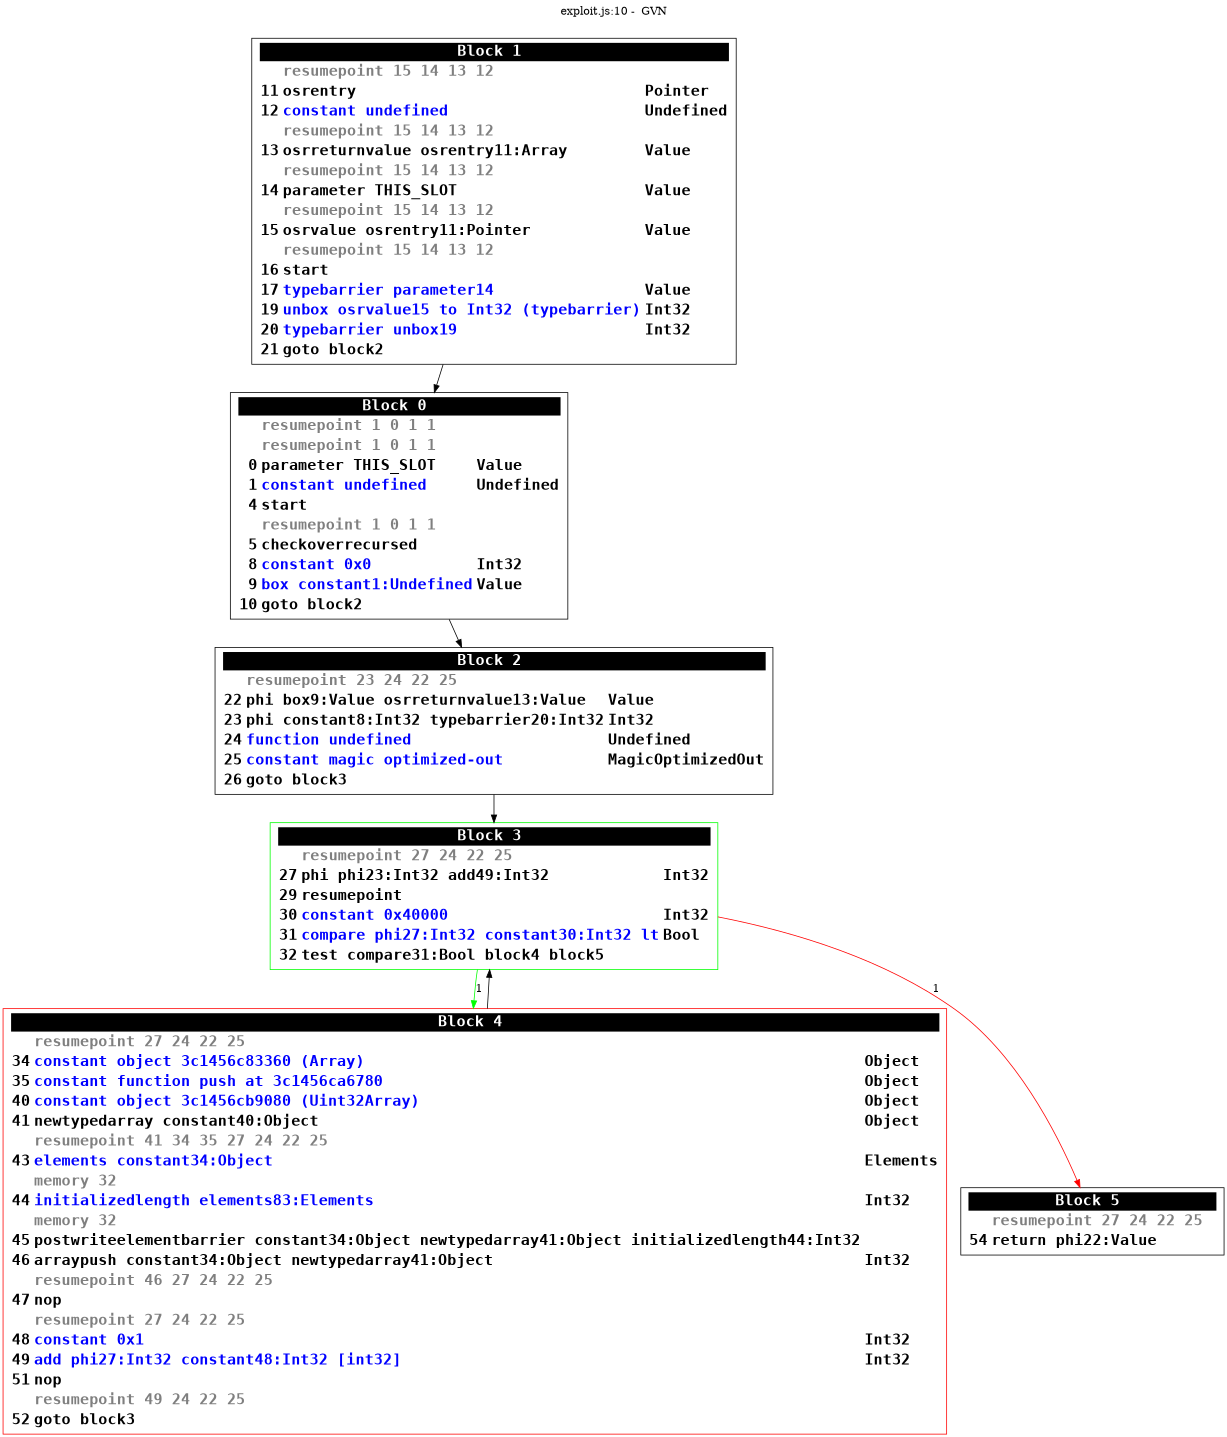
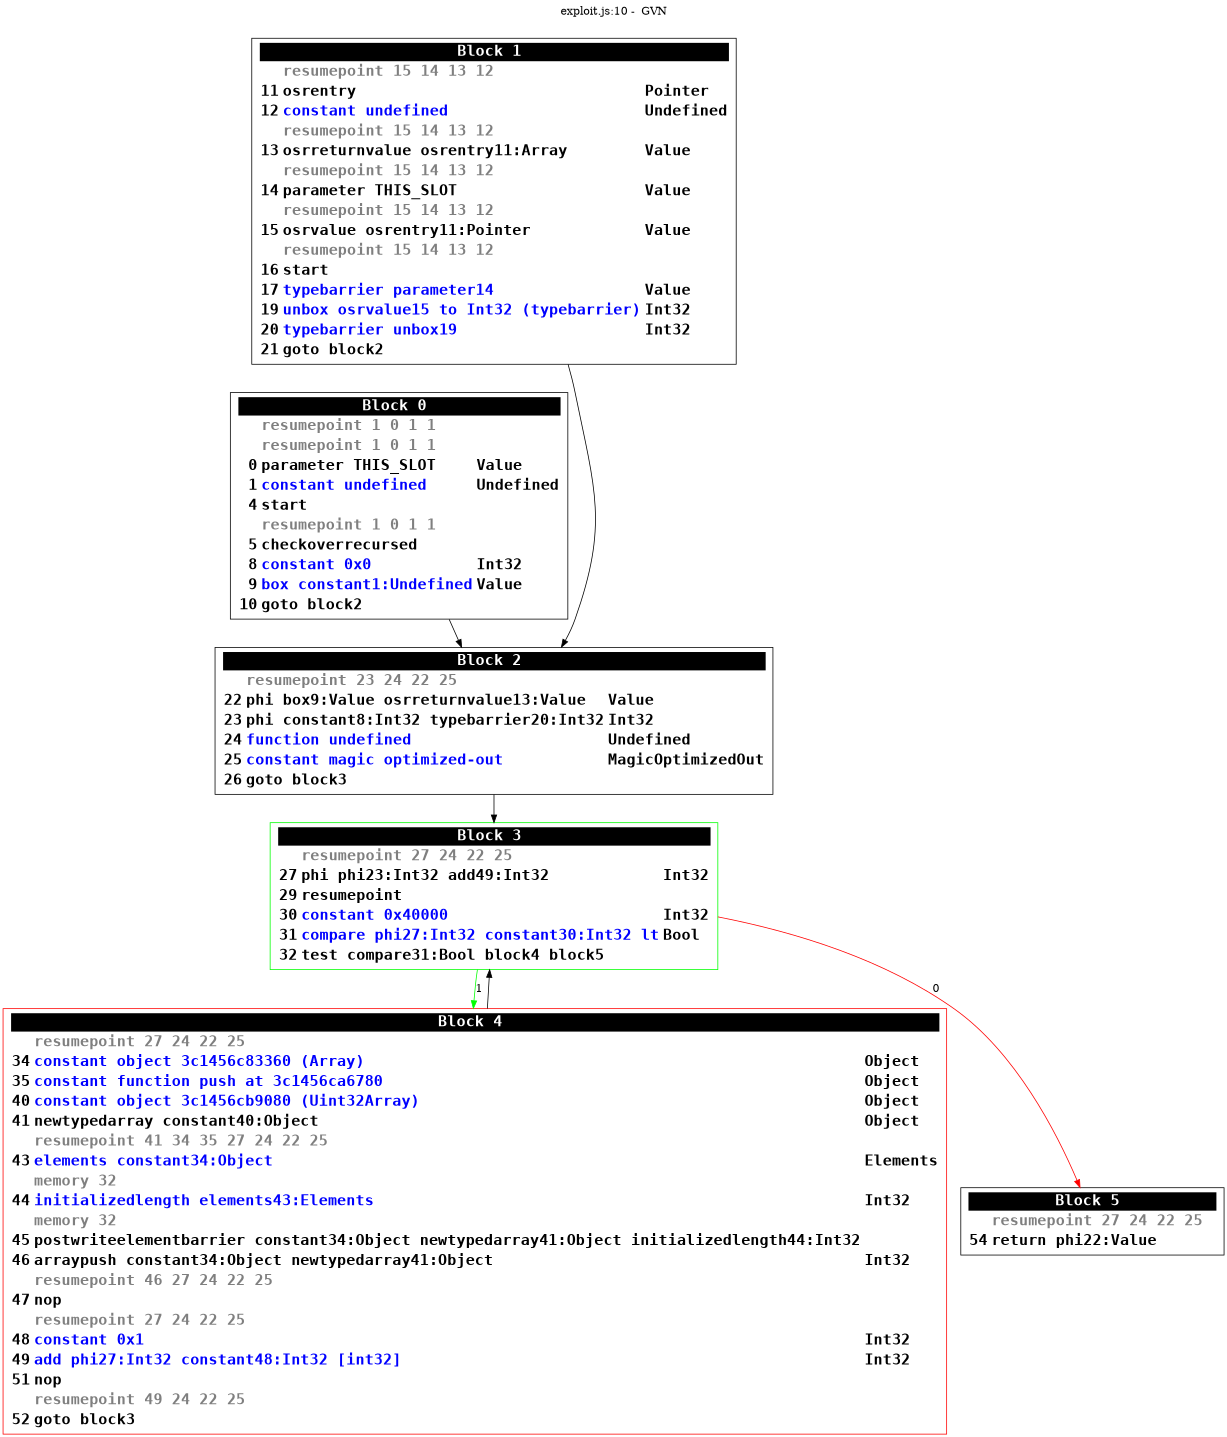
edge "Block 1" -> "Block 0": now "Block 1" -> "Block 2"
edge "Block 3" -> "Block 5": label "1" -> "0"
node "Block 4": text "initializedlength elements83:Elements" -> "initializedlength elements43:Elements"
